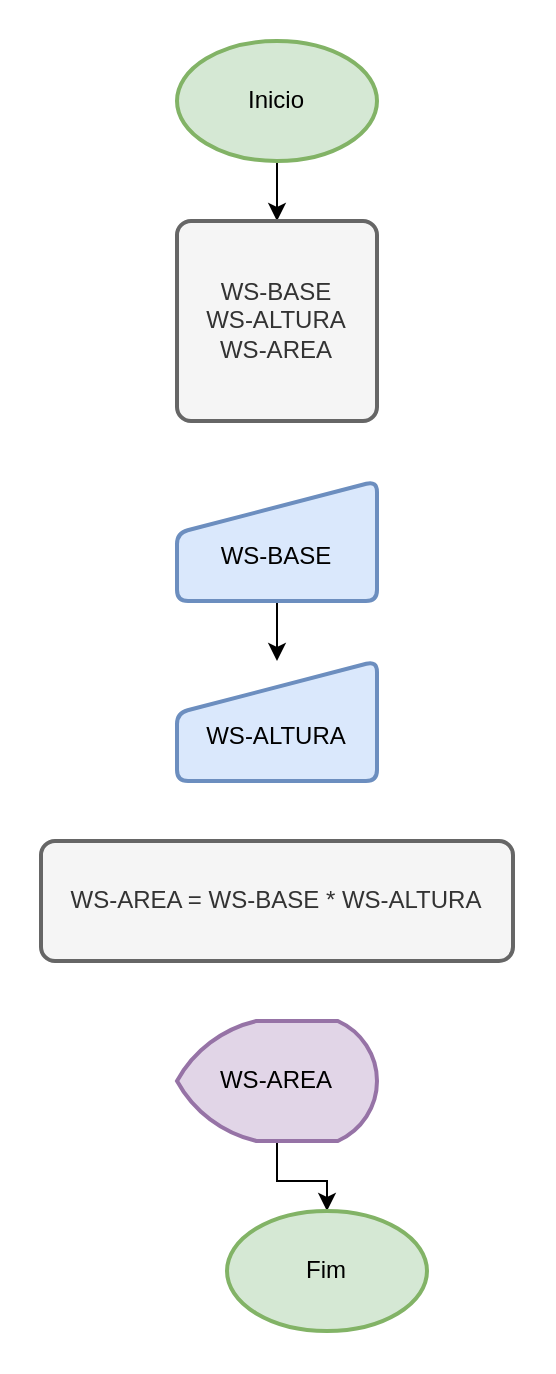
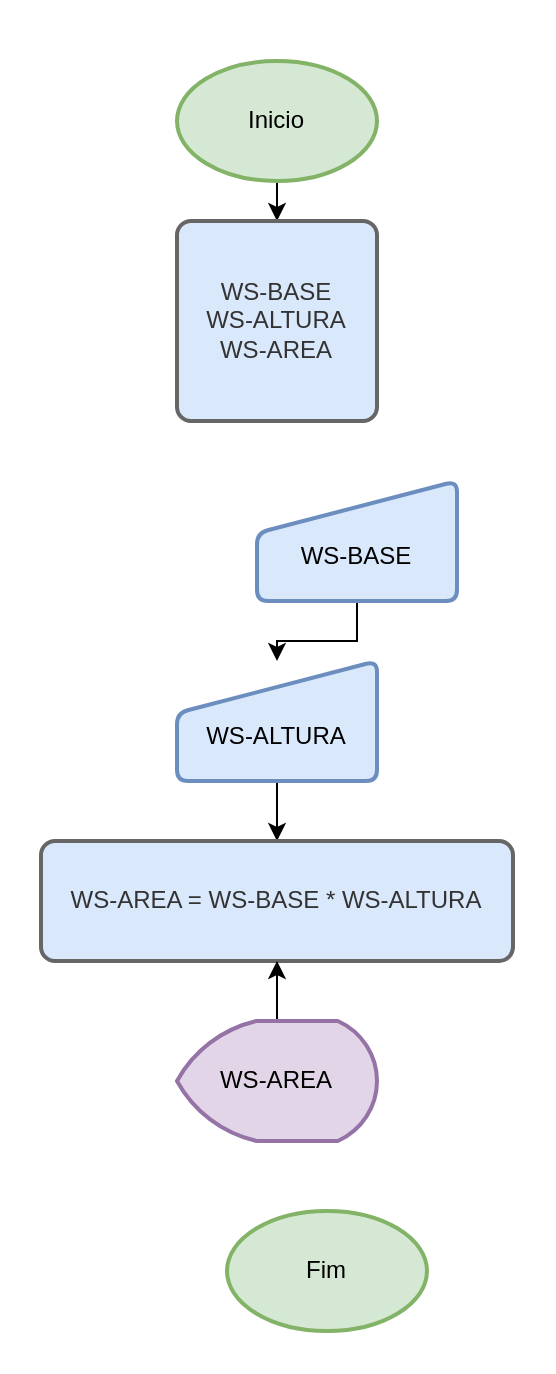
node "Inicio": moved (277, 101) -> (277, 121)
node "WS-BASE WS-ALTURA WS-AREA": fillcolor #f5f5f5 -> #dae8fc
node "WS-BASE": moved (277, 541) -> (357, 541)
edge "WS-ALTURA" -> "WS-AREA = WS-BASE * WS-ALTURA": added
node "WS-AREA = WS-BASE * WS-ALTURA": fillcolor #f5f5f5 -> #dae8fc
edge "WS-AREA" -> "Fim": now "WS-AREA" -> "WS-AREA = WS-BASE * WS-ALTURA"
